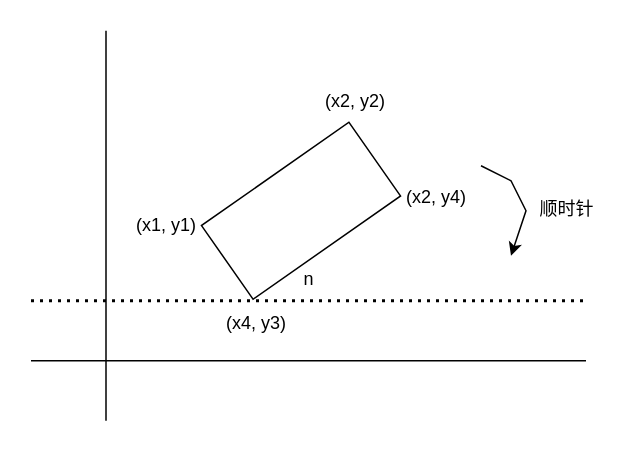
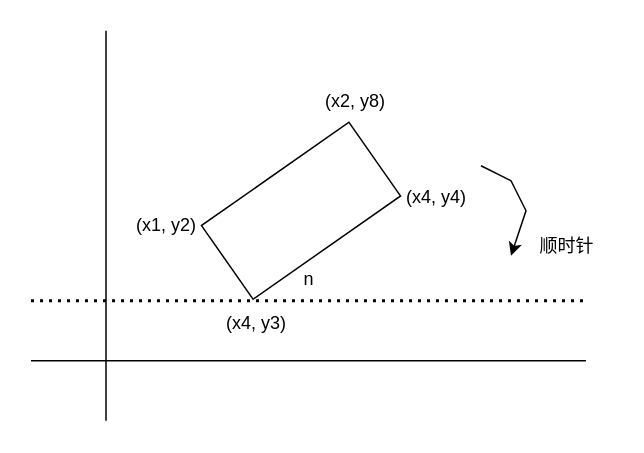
node "(x2, y2)": label "(x2, y2)" -> "(x2, y8)"
node "(x2, y4)": label "(x2, y4)" -> "(x4, y4)"
node "顺时针": moved (566, 209) -> (566, 247)
node "(x1, y1)": label "(x1, y1)" -> "(x1, y2)"
